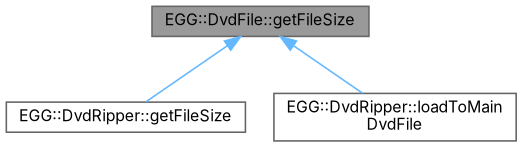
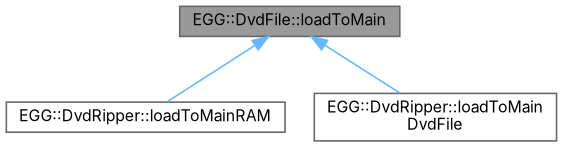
node "EGG::DvdFile::getFileSize": label "EGG::DvdFile::getFileSize" -> "EGG::DvdFile::loadToMain"
node "EGG::DvdRipper::getFileSize": label "EGG::DvdRipper::getFileSize" -> "EGG::DvdRipper::loadToMainRAM"
